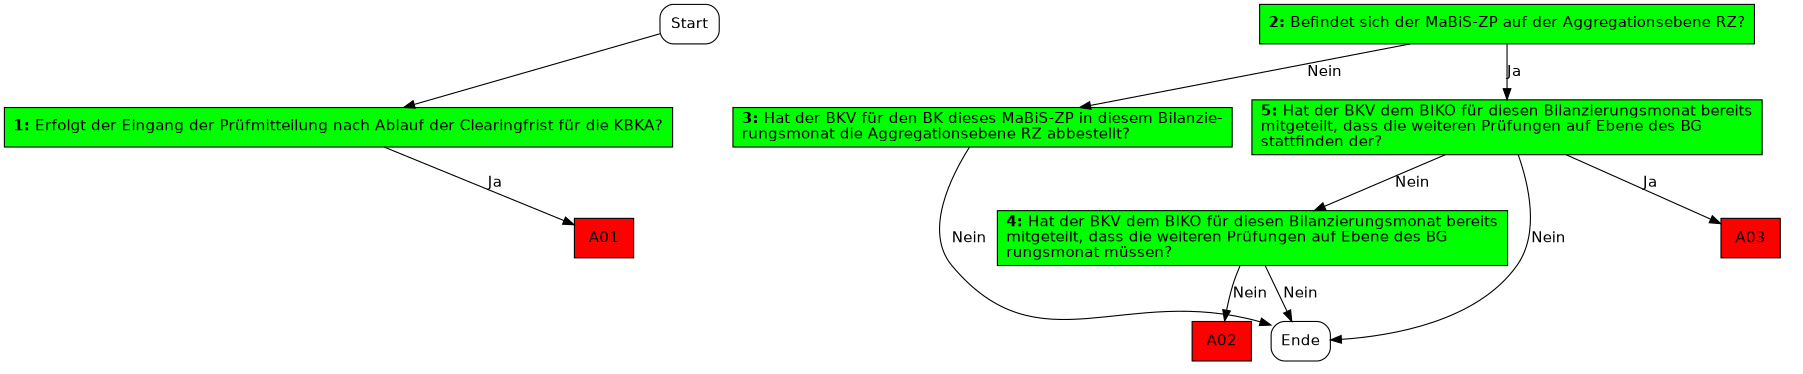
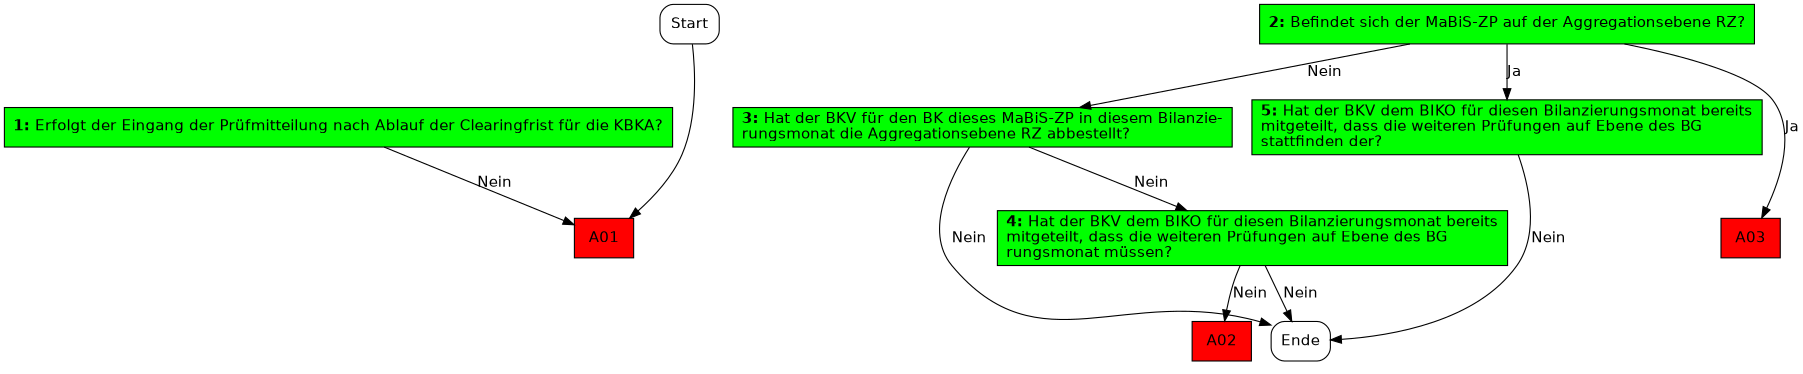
edge "Start" -> "1:": now "Start" -> "A01"
edge "5:" -> "4:": now "3:" -> "4:"
edge "1:" -> "A01": label "Ja" -> "Nein"
edge "5:" -> "A03": now "2:" -> "A03"
